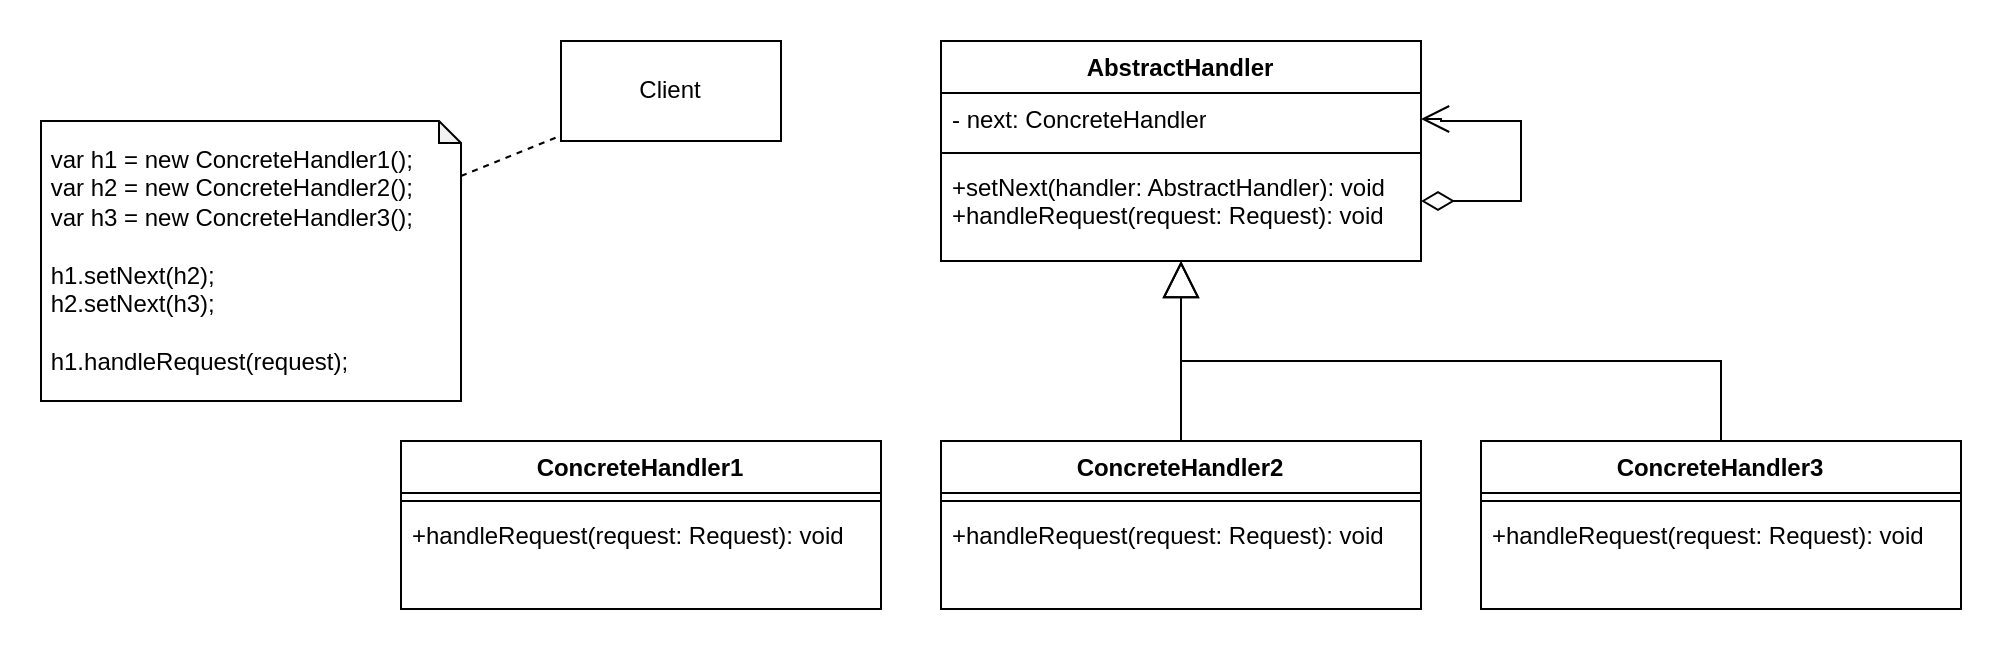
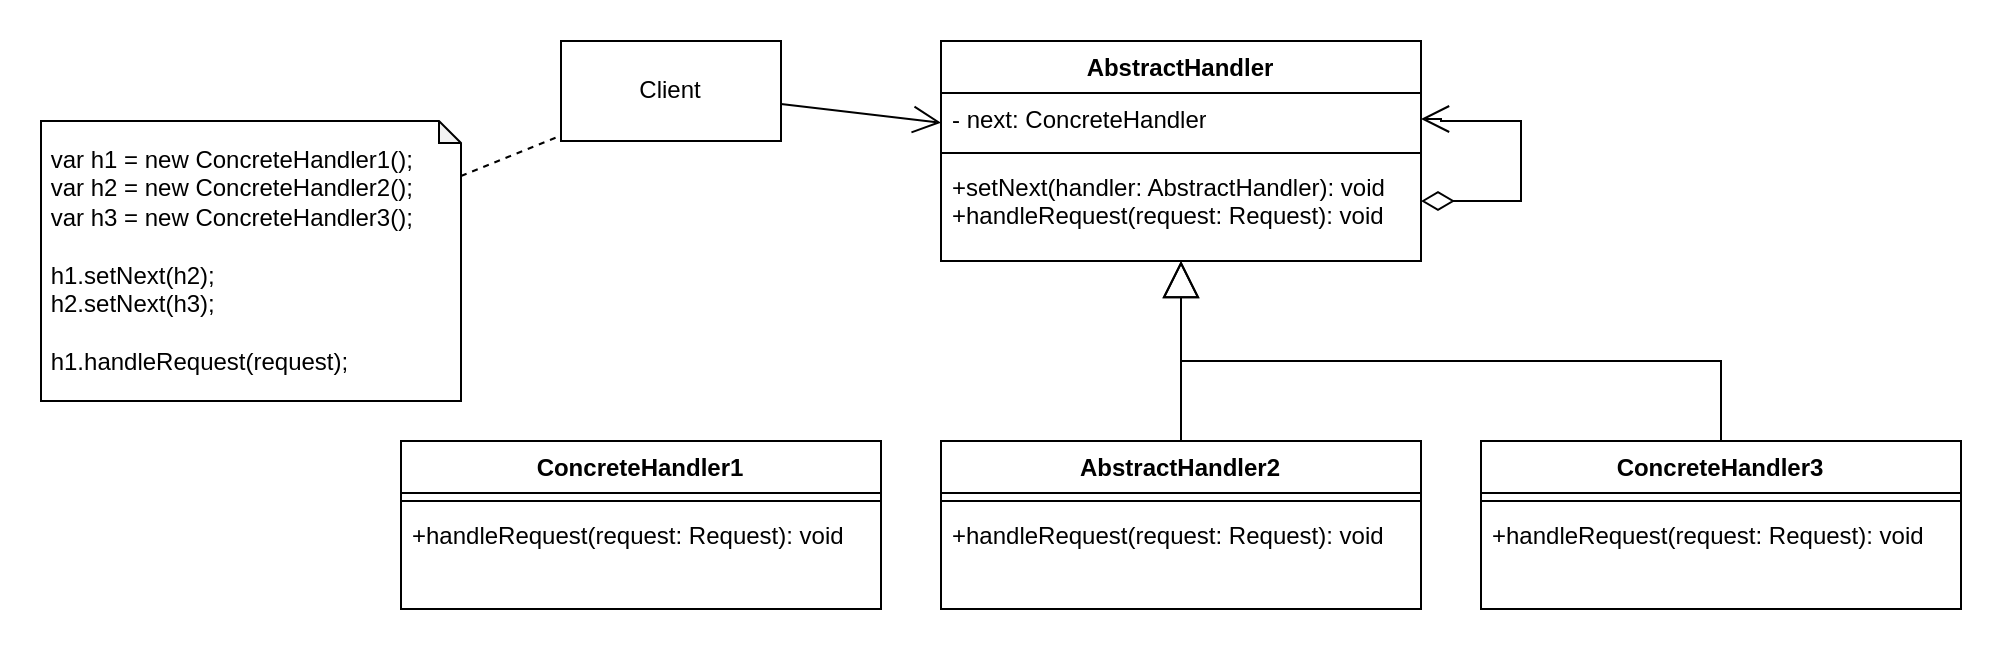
edge "Client" -> "AbstractHandler": added
node "ConcreteHandler2": label "ConcreteHandler2" -> "AbstractHandler2"
